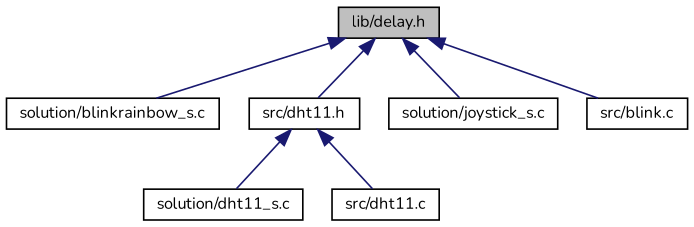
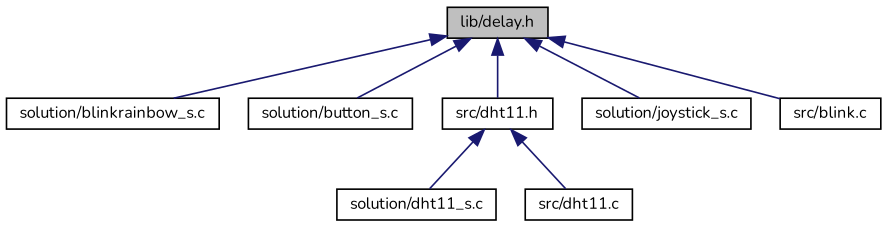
node "solution/button_s.c": added
